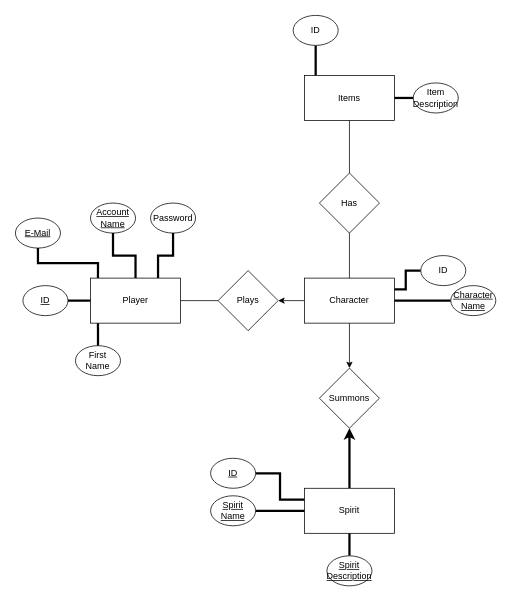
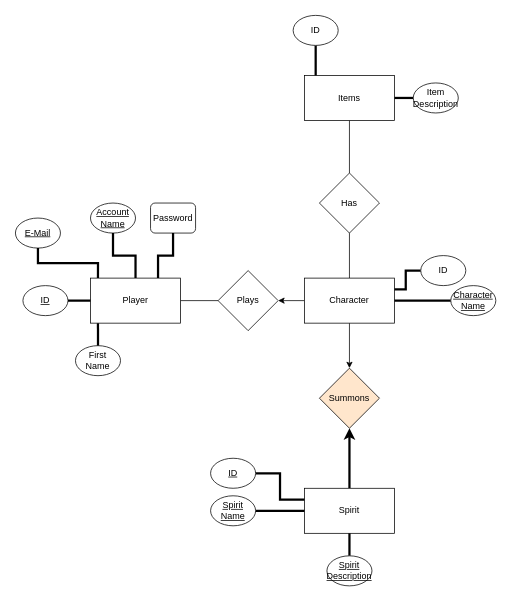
node "Password": shape ellipse -> rounded rectangle
node "Summons": fillcolor #ffffff -> #ffe6cc
